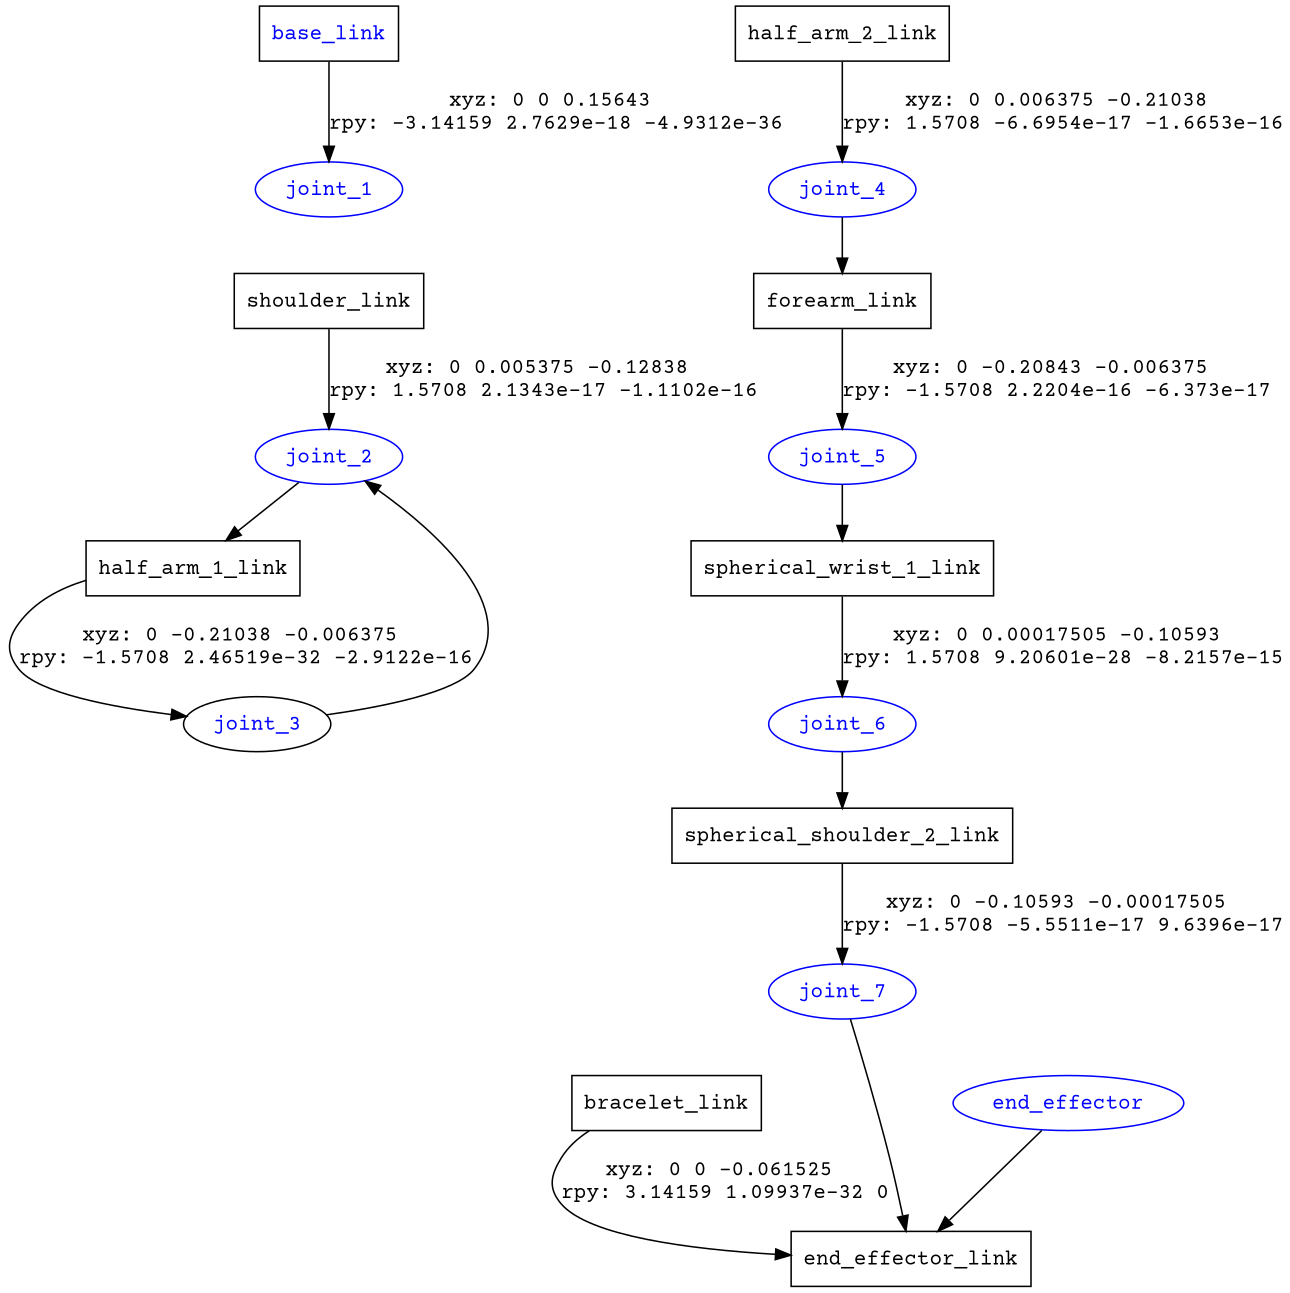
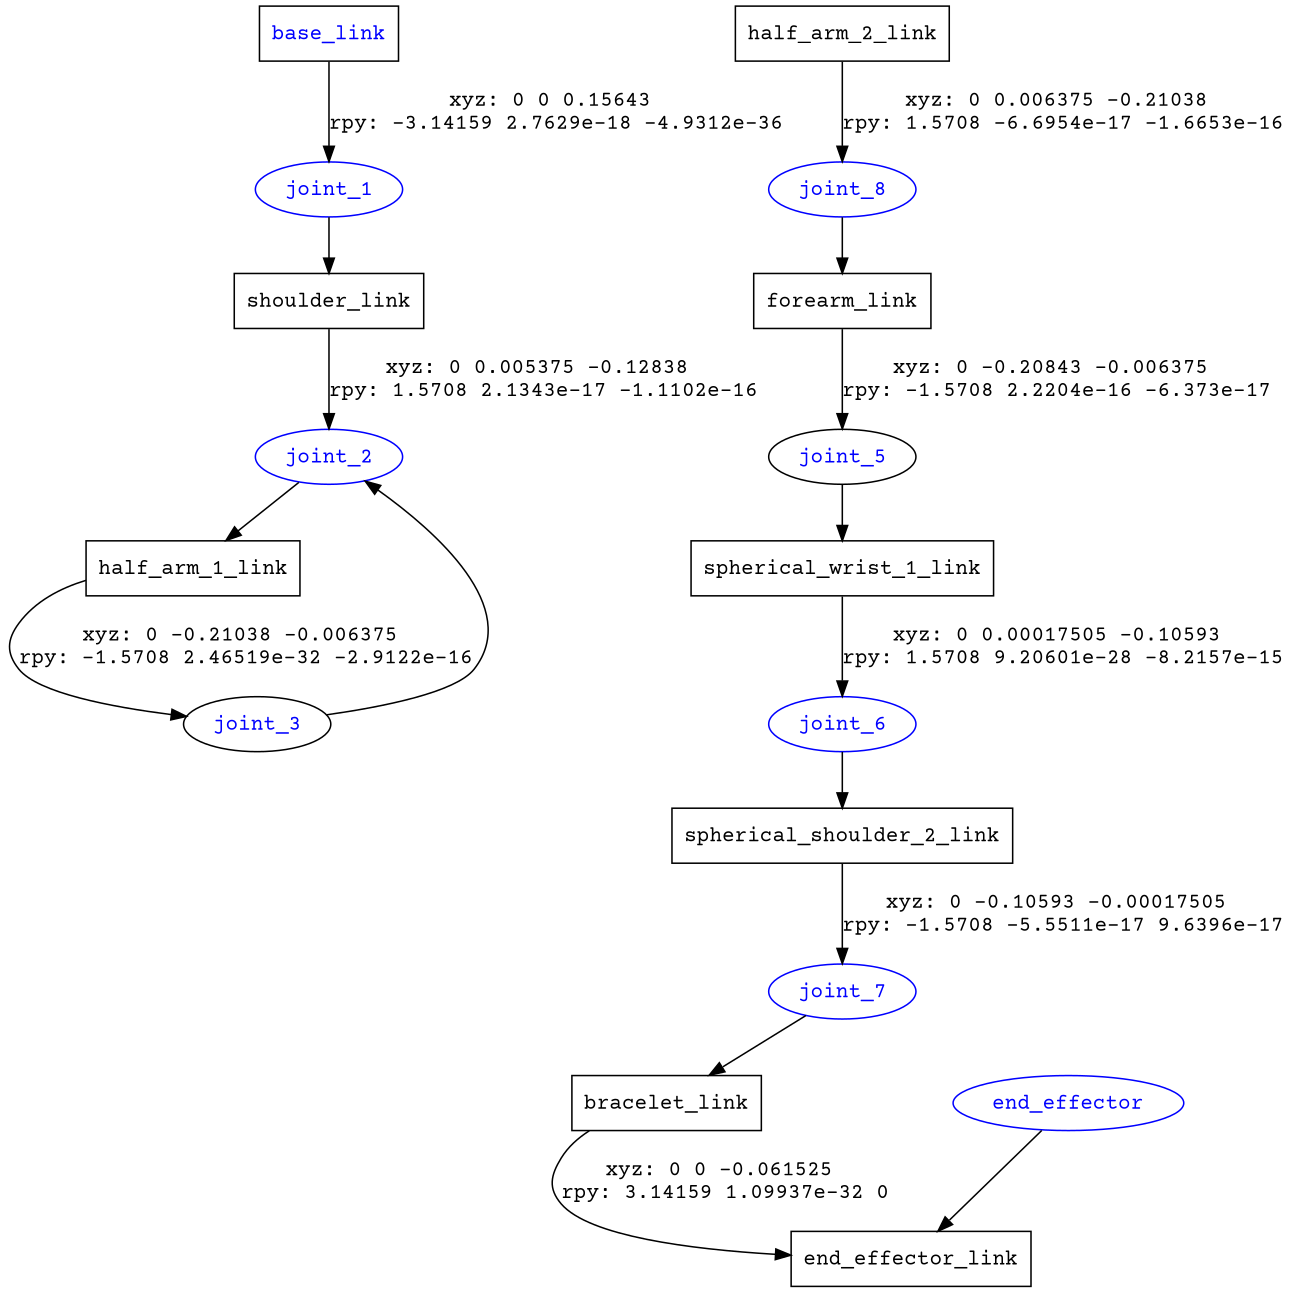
node "joint_4": label "joint_4" -> "joint_8"
edge "joint_1" -> "shoulder_link": added
node "joint_5": color blue -> black
edge "joint_7" -> "end_effector_link": now "joint_7" -> "bracelet_link"
